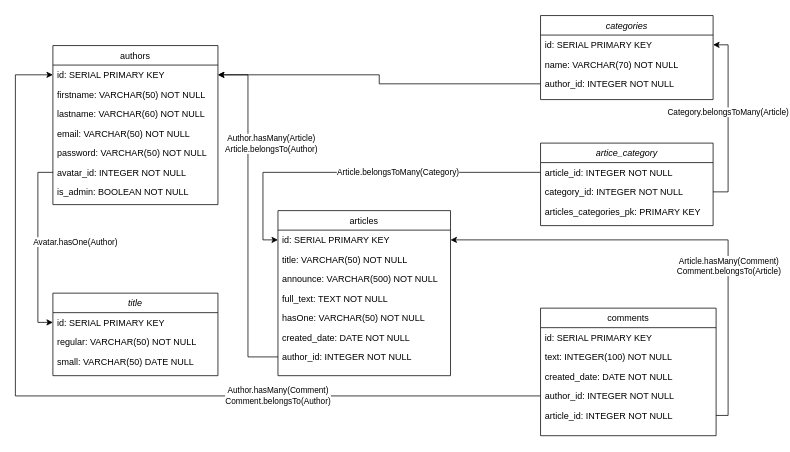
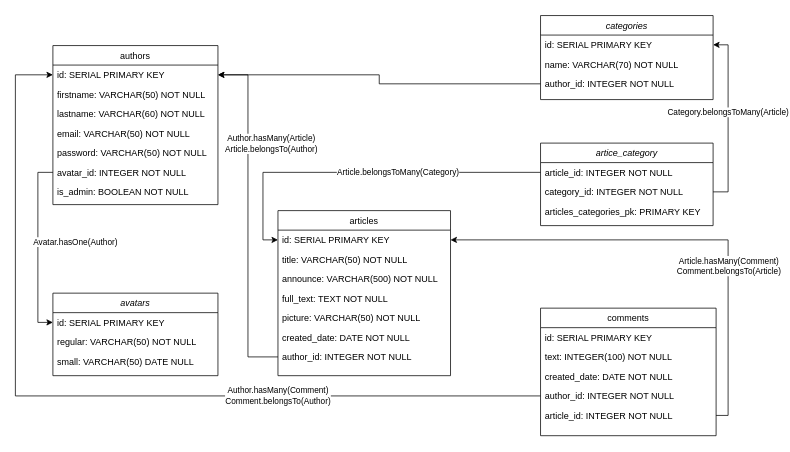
node "title": label "title" -> "avatars"
node "hasOne: VARCHAR(50) NOT NULL": label "hasOne: VARCHAR(50) NOT NULL" -> "picture: VARCHAR(50) NOT NULL"
